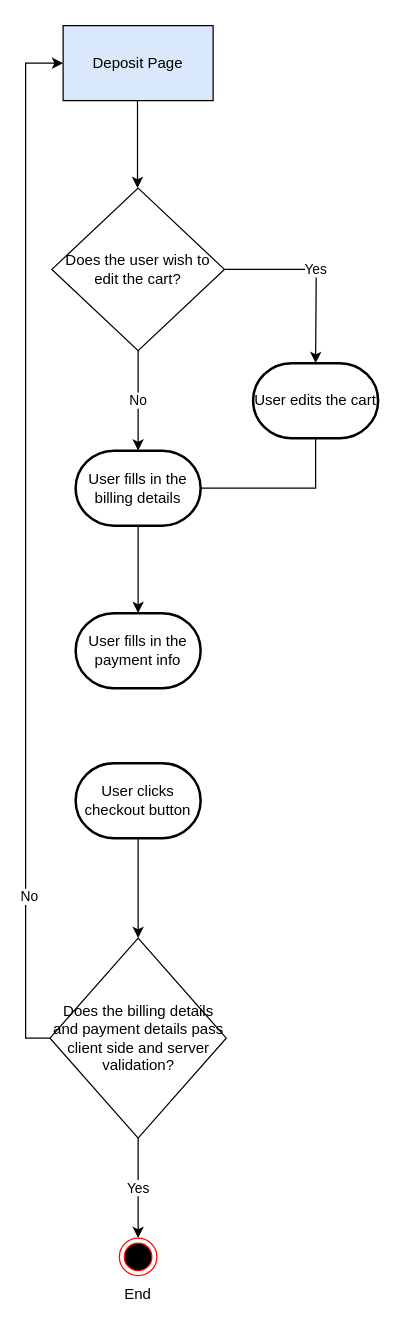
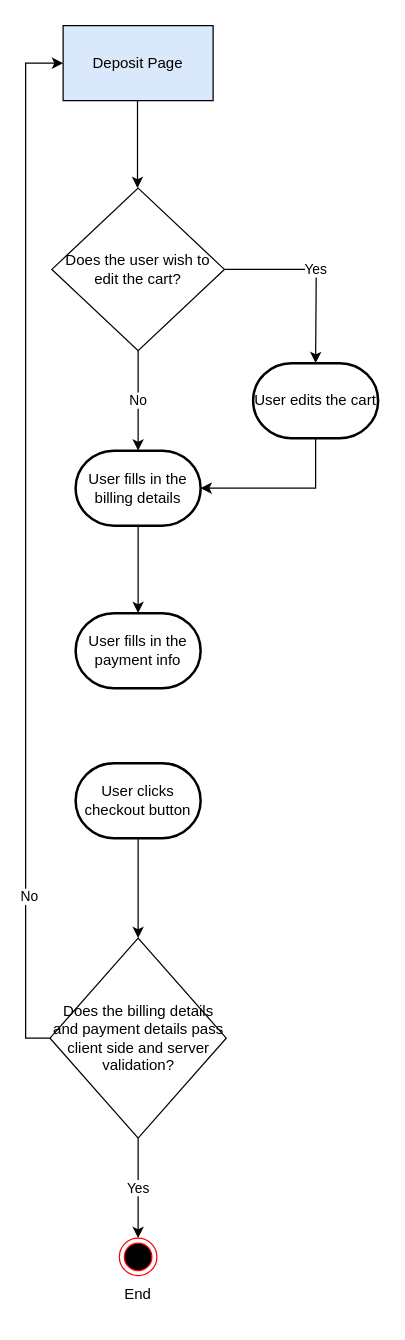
edge "User edits the cart" -- "User fills in the billing details": arrowhead none -> classic
